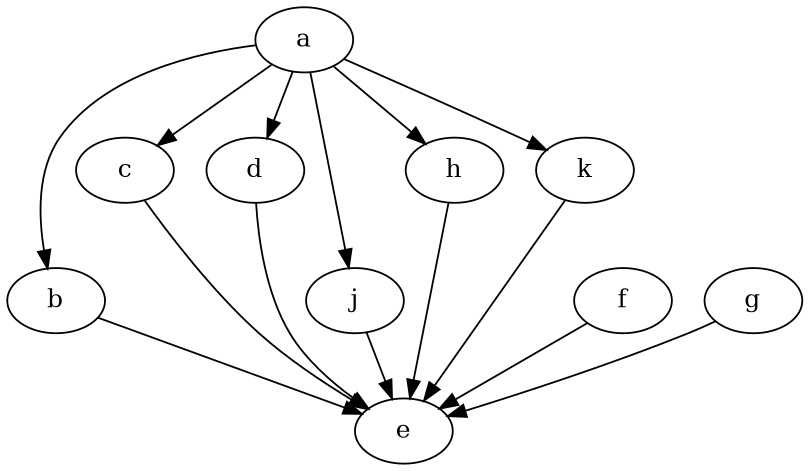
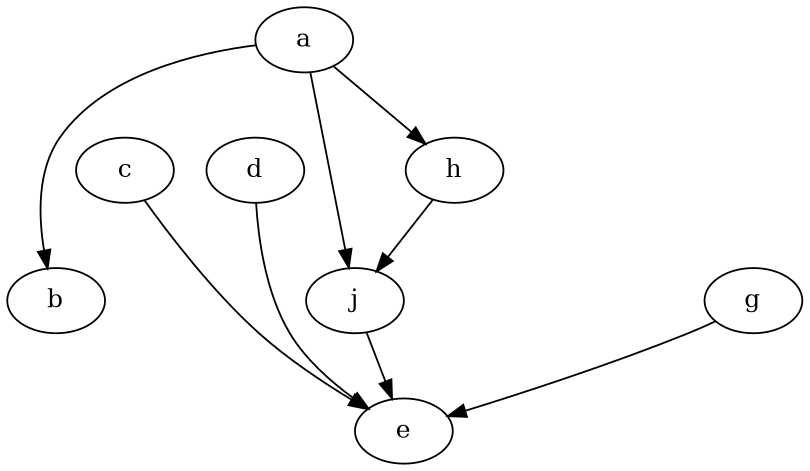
edge "a" -> "d": removed
edge "a" -> "c": removed
node "k": removed
edge "h" -> "e": now "h" -> "j"
node "f": removed
edge "b" -> "e": removed
